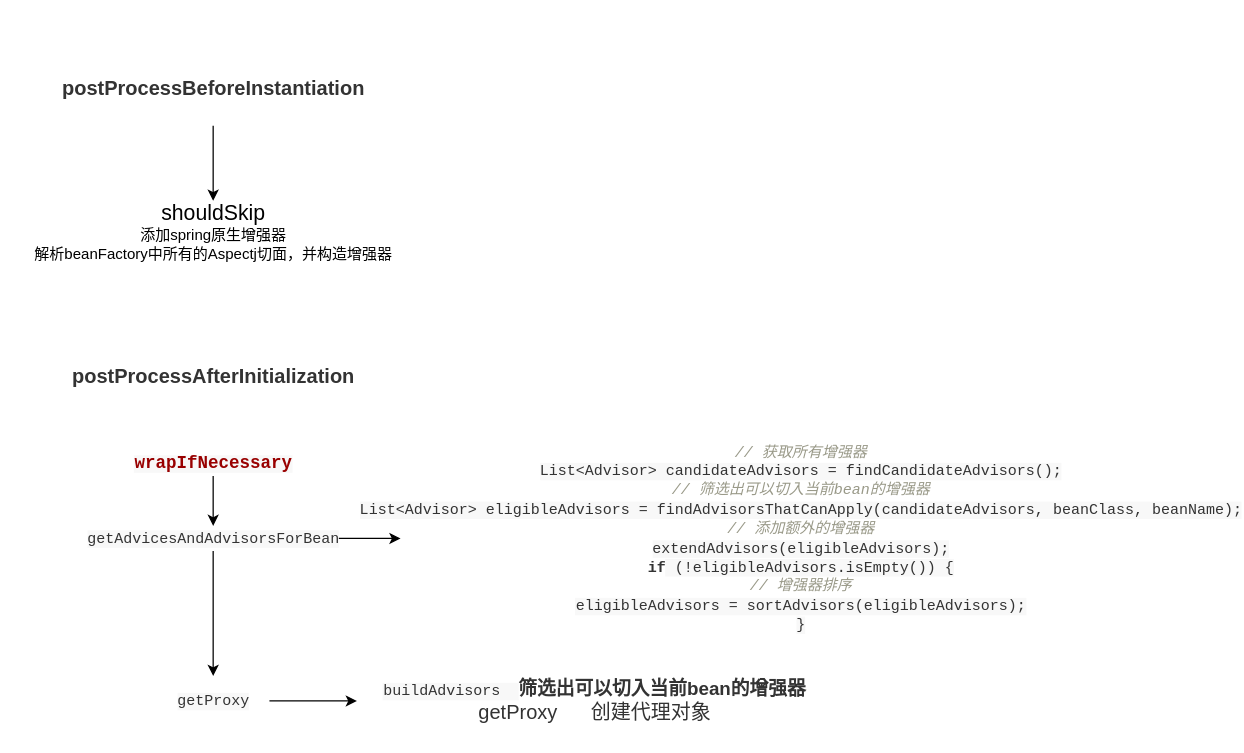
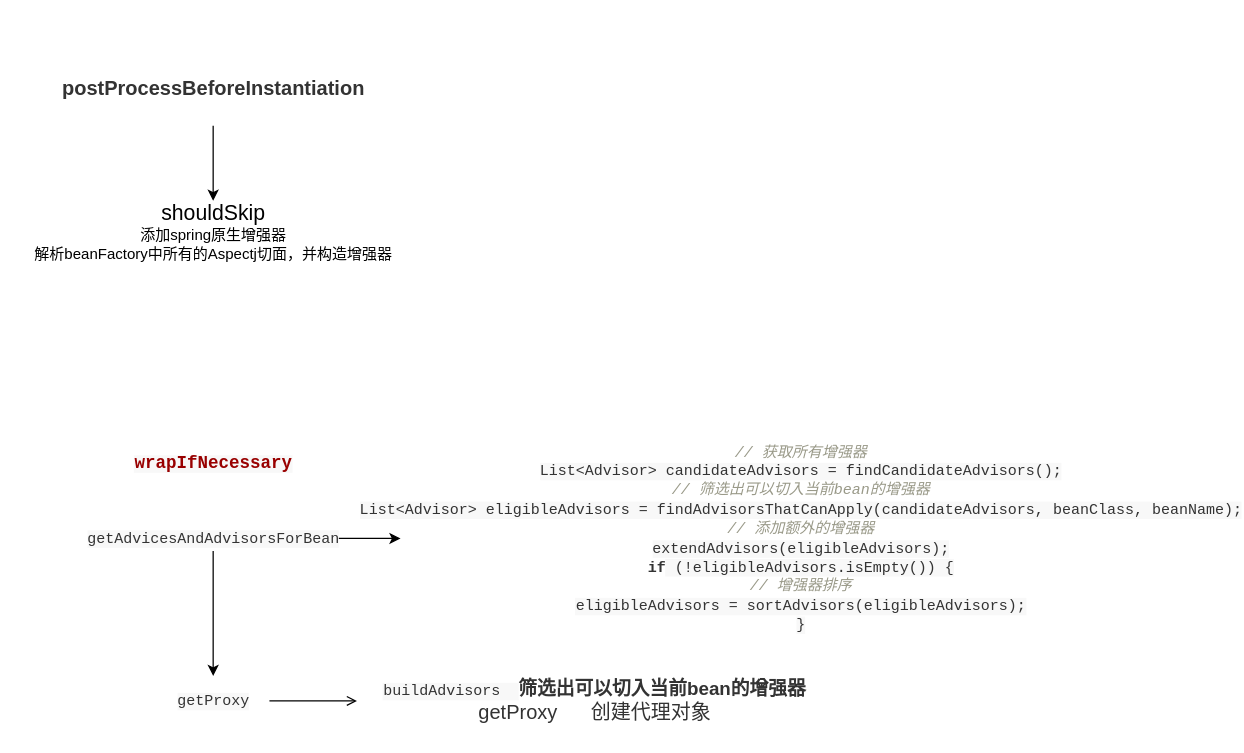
node "postProcessAfterInitialization": removed
edge "wrapIfNecessary" -> "getAdvicesAndAdvisorsForBean": removed
edge "getProxy" -> "buildAdvisors 筛选出可以切入当前bean的增强器 getProxy 创建代理对象": arrowhead classic -> open
